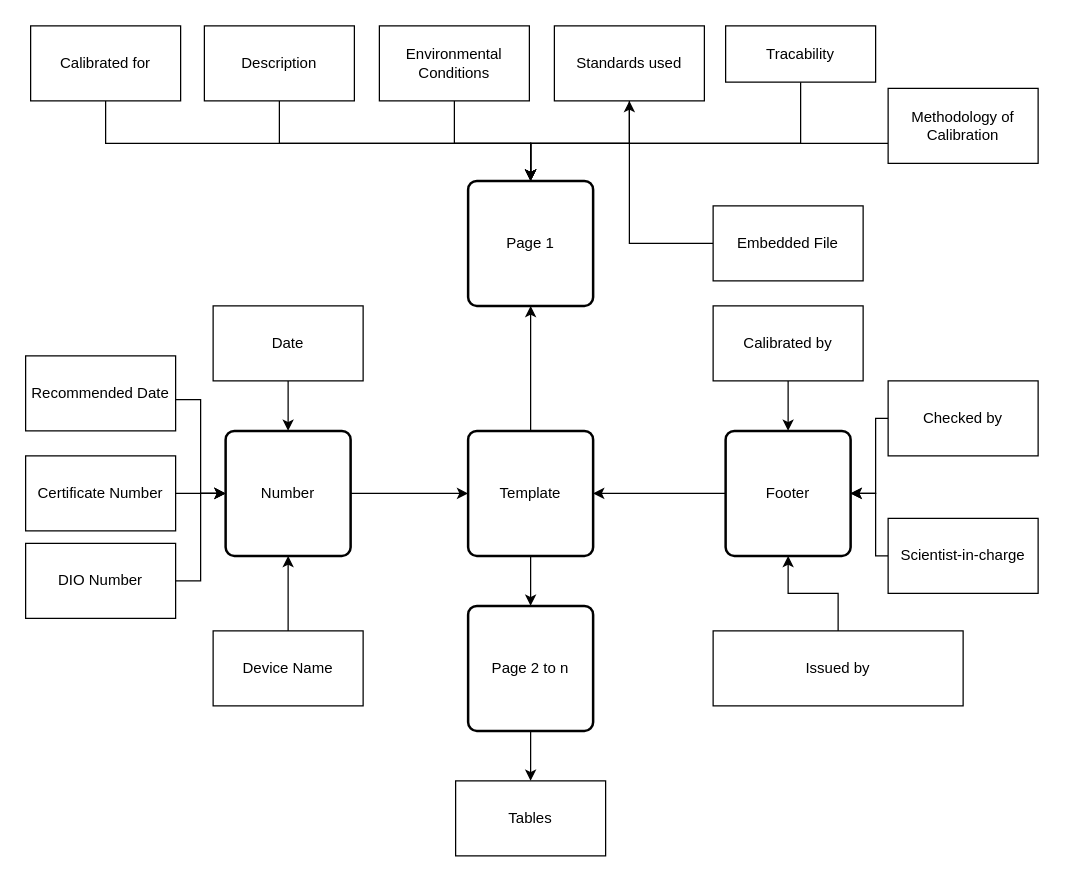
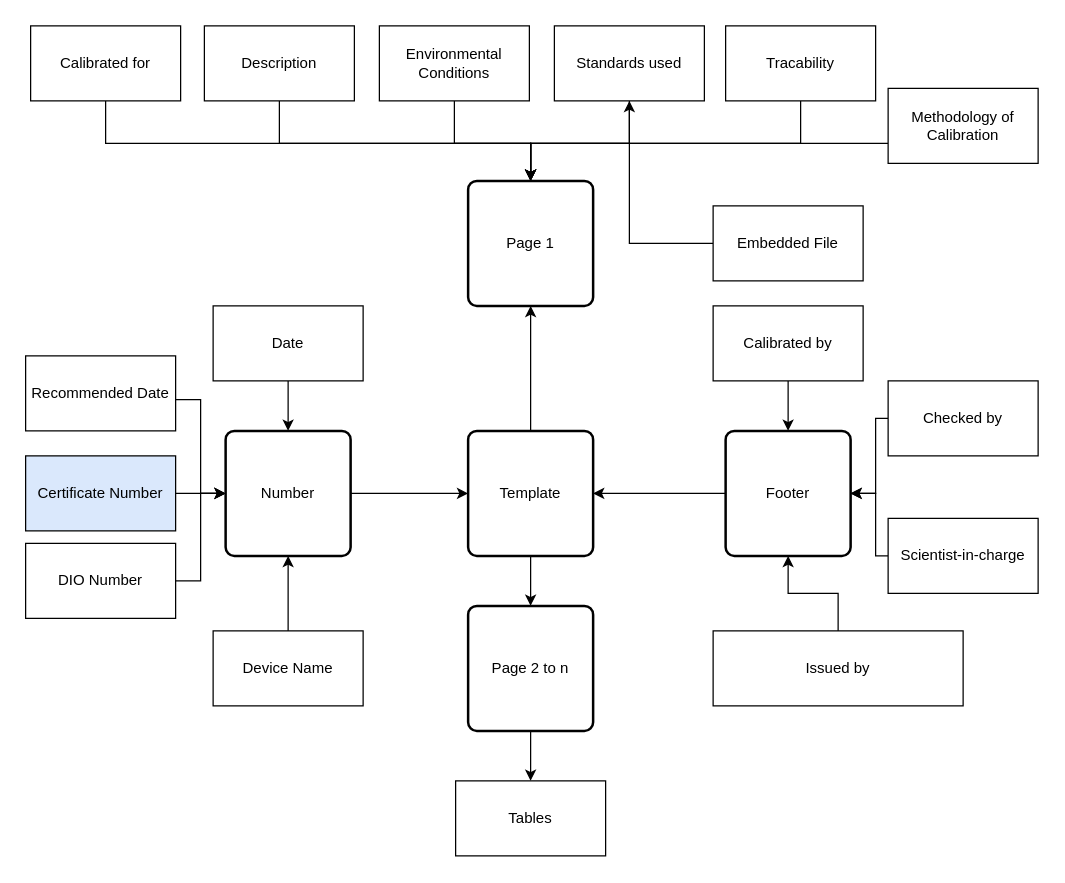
node "Tracability": size 150x56 -> 150x75
node "Certificate Number": fillcolor #ffffff -> #dae8fc
